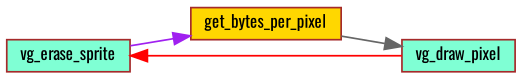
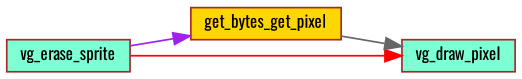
node "get_bytes_per_pixel": label "get_bytes_per_pixel" -> "get_bytes_get_pixel"
edge "vg_draw_pixel" -> "vg_erase_sprite": reversed
